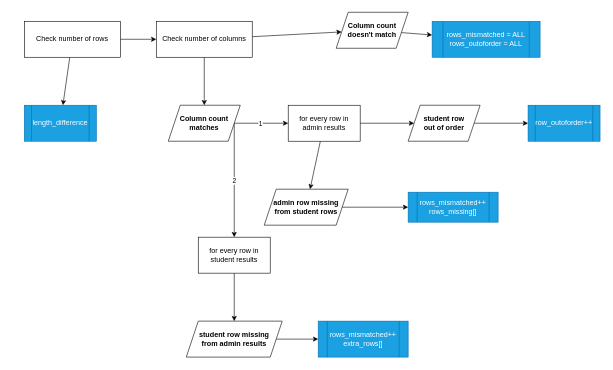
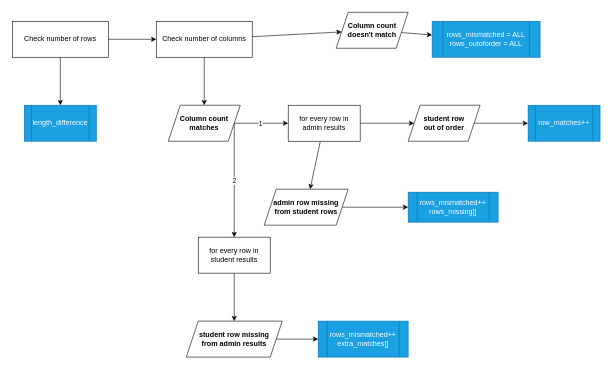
node "Check number of rows": moved (72, 39) -> (60, 39)
node "row_outoforder++": label "row_outoforder++" -> "row_matches++"
node "rows_mismatched++ extra_rows[]": label "rows_mismatched++ extra_rows[]" -> "rows_mismatched++ extra_matches[]"
